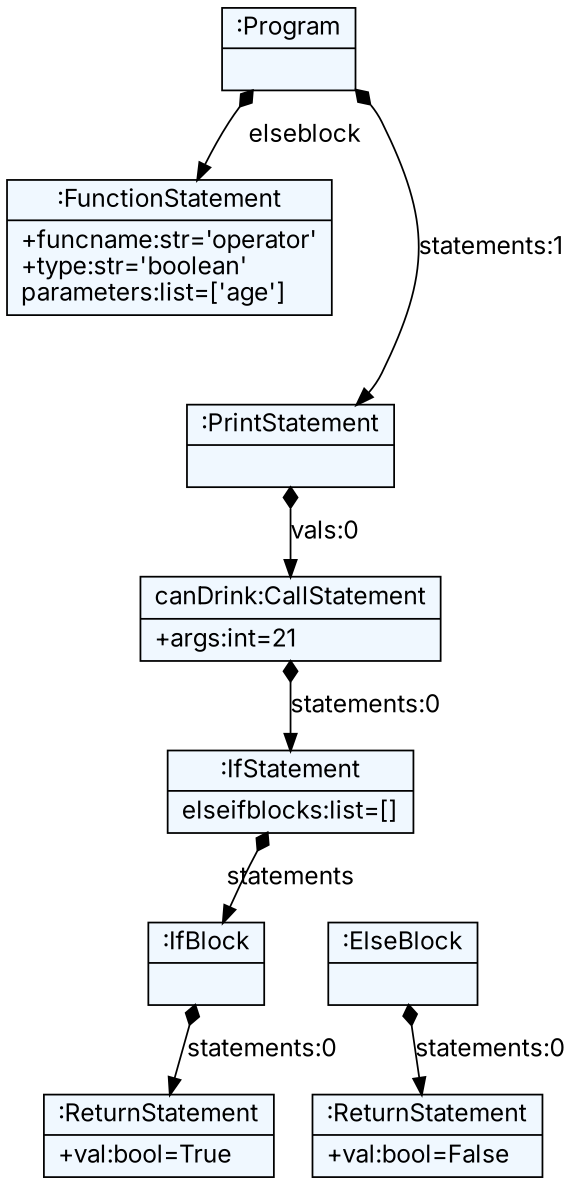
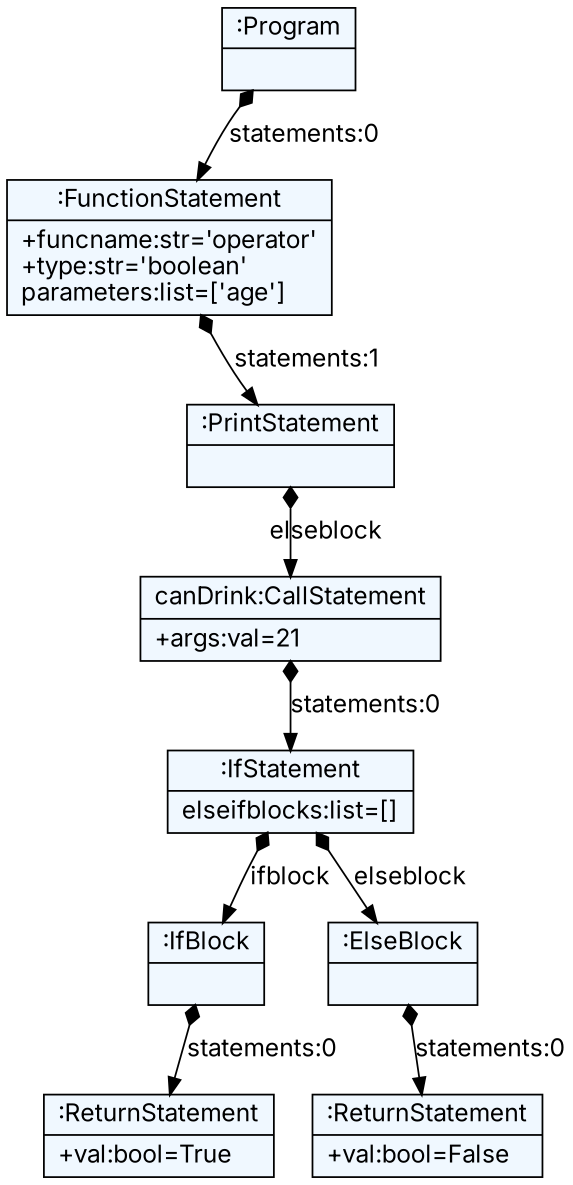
edge ":Program" -- ":FunctionStatement": label "elseblock" -> "statements:0"
edge ":Program" -- ":PrintStatement": now ":FunctionStatement" -- ":PrintStatement"
edge ":PrintStatement" -- "canDrink:CallStatement": label "vals:0" -> "elseblock"
node "canDrink:CallStatement": text "+args:int=21" -> "+args:val=21"
edge ":IfStatement" -- ":IfBlock": label "statements" -> "ifblock"
edge ":IfStatement" -- ":ElseBlock": added, label "elseblock"
